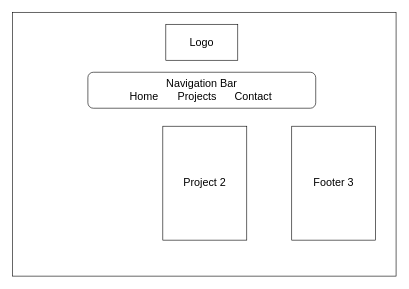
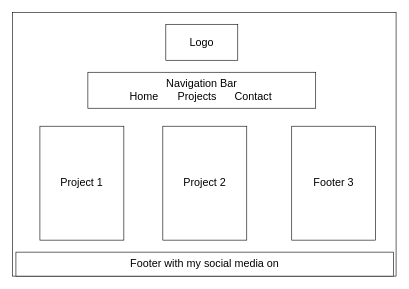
node "Navigation Bar Home Projects Contact": shape rounded rectangle -> rectangle
node "Project 1": added
node "Footer with my social media on": added
